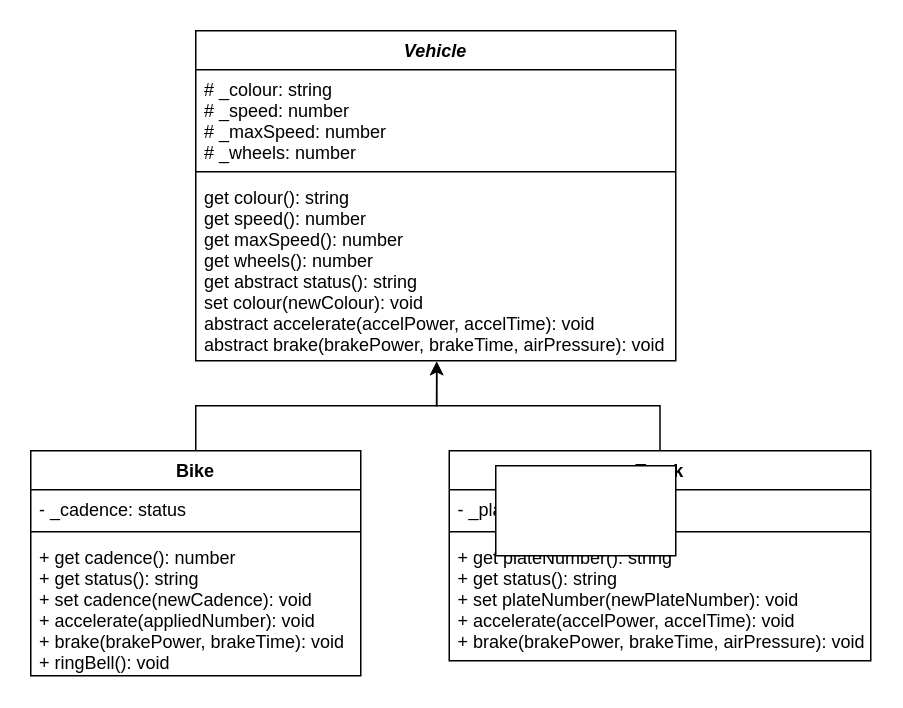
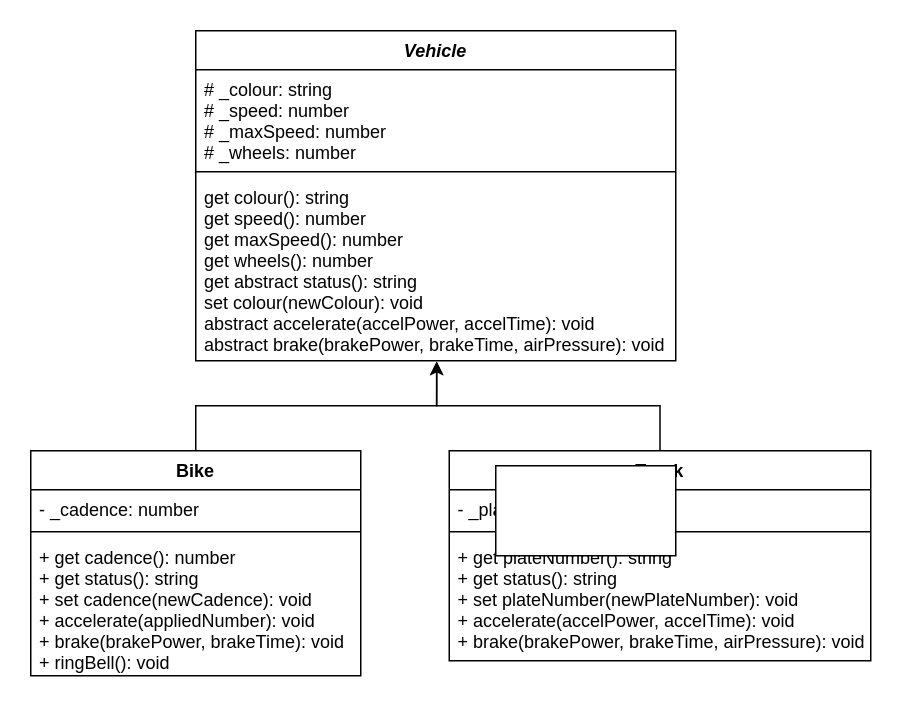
node "- _cadence: status": label "- _cadence: status" -> "- _cadence: number"
